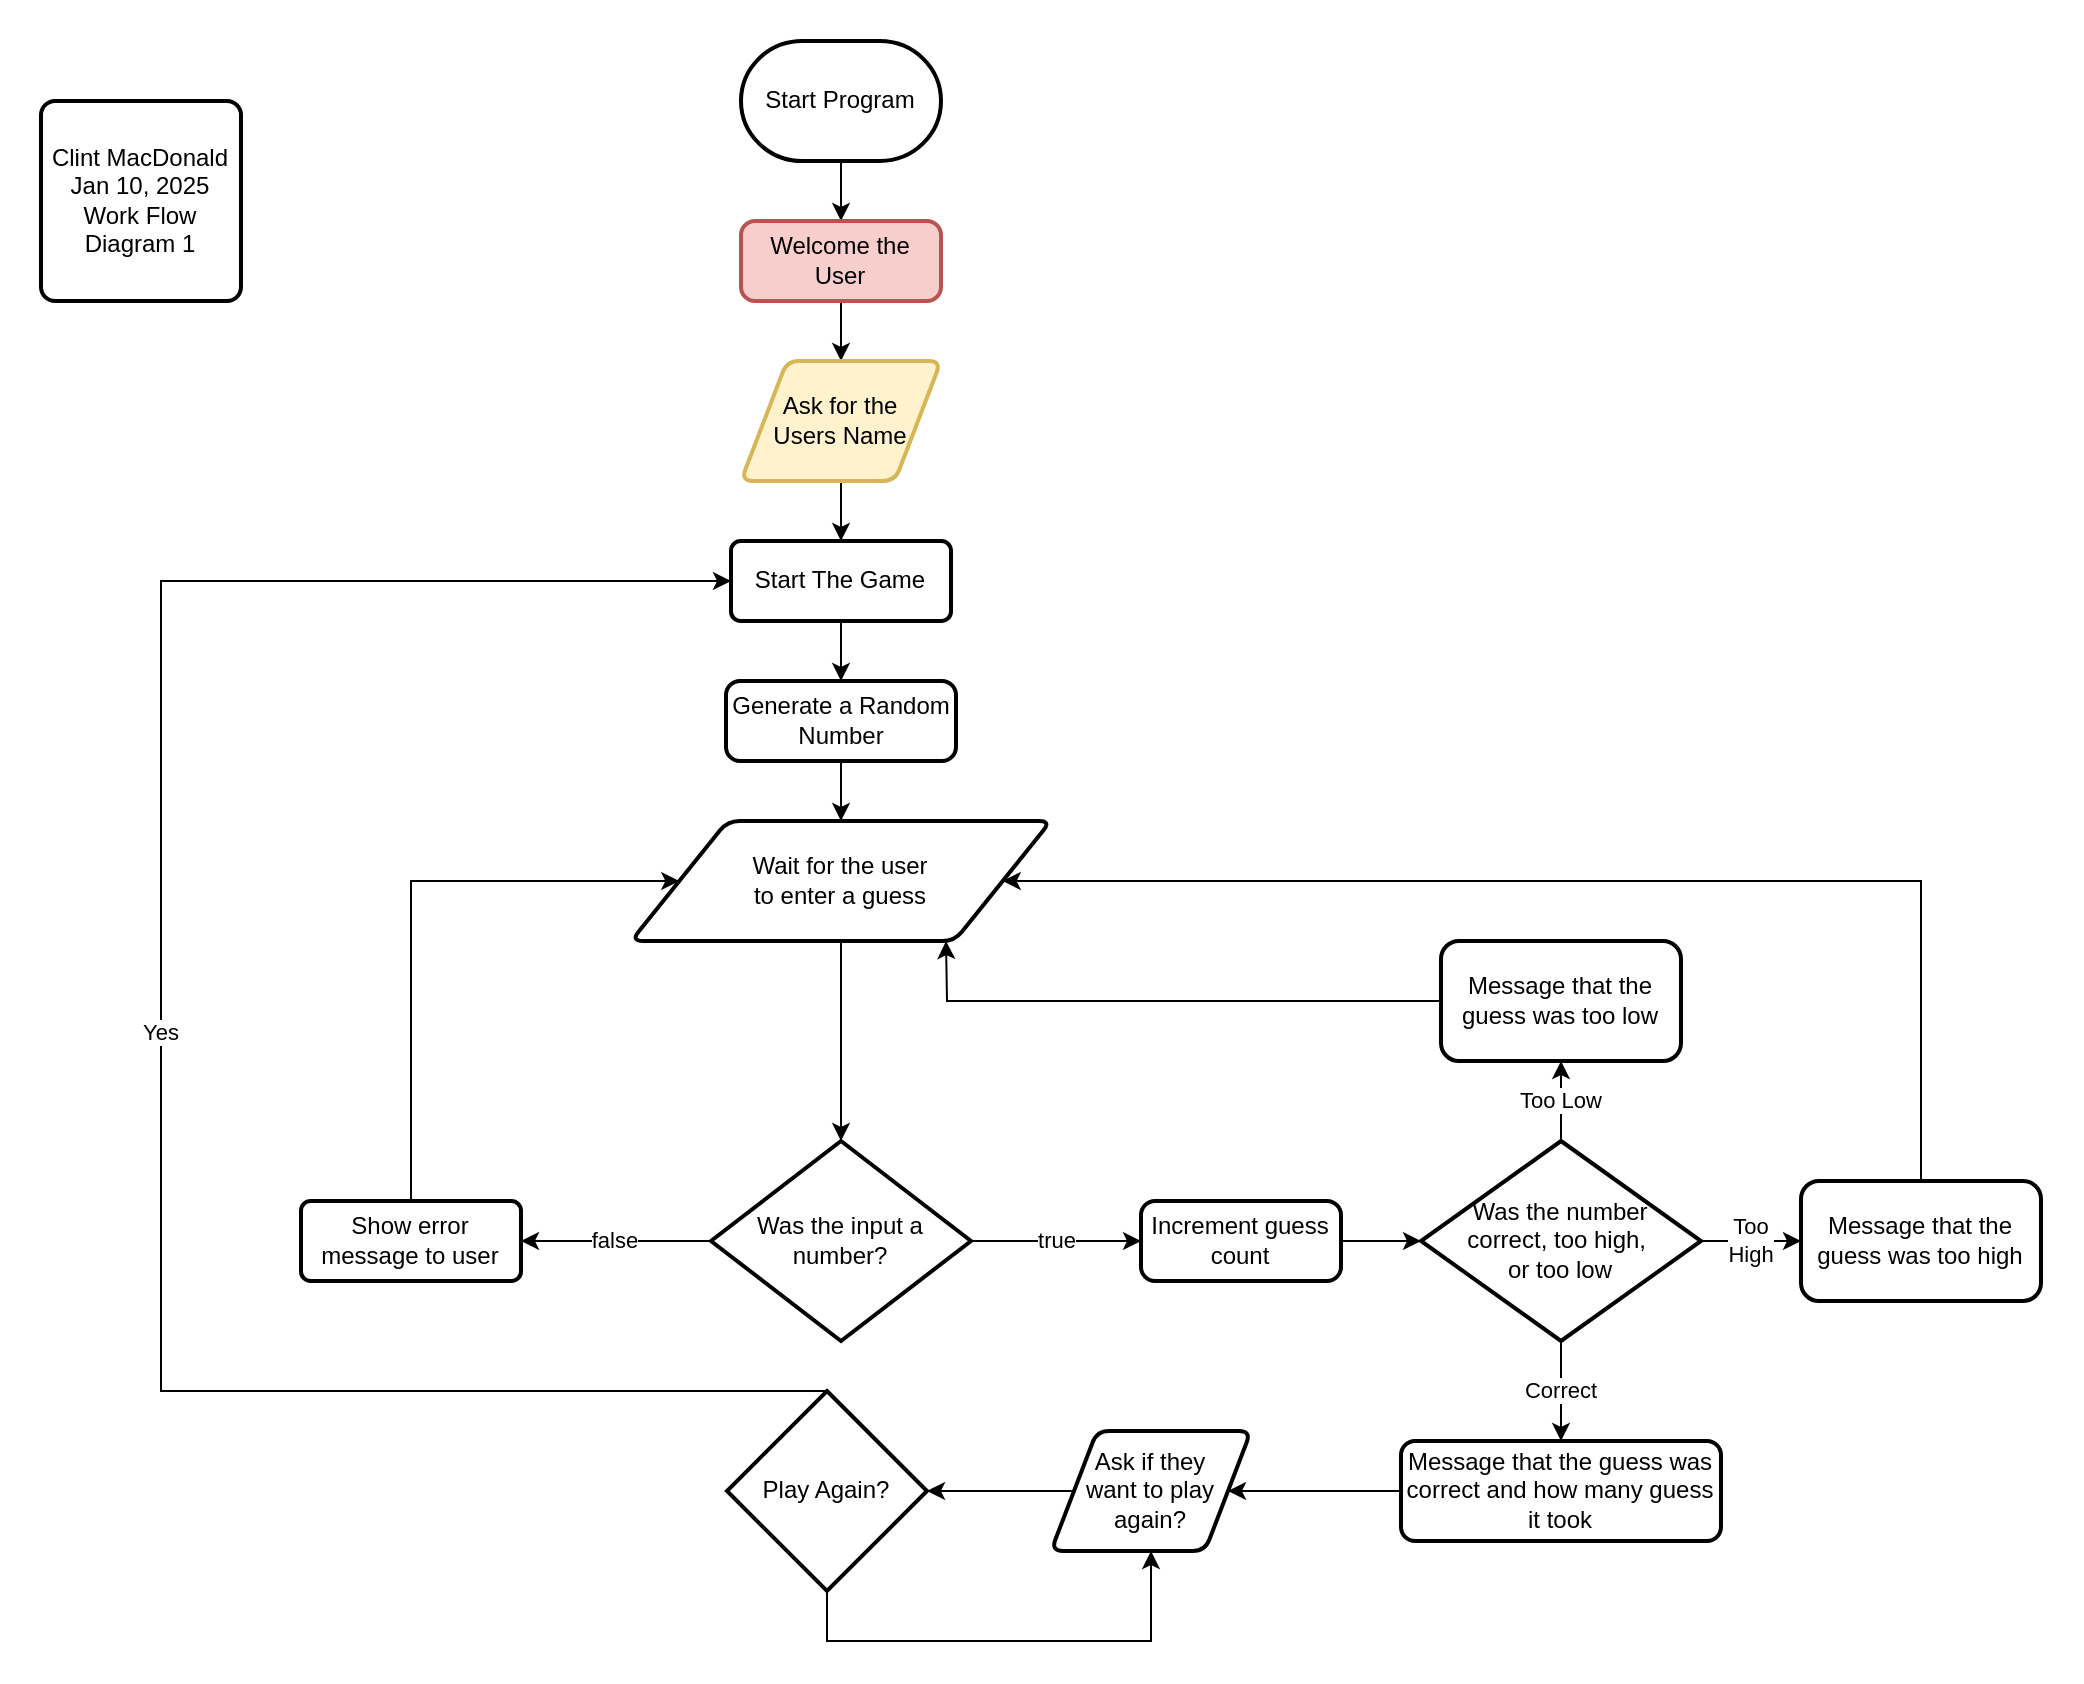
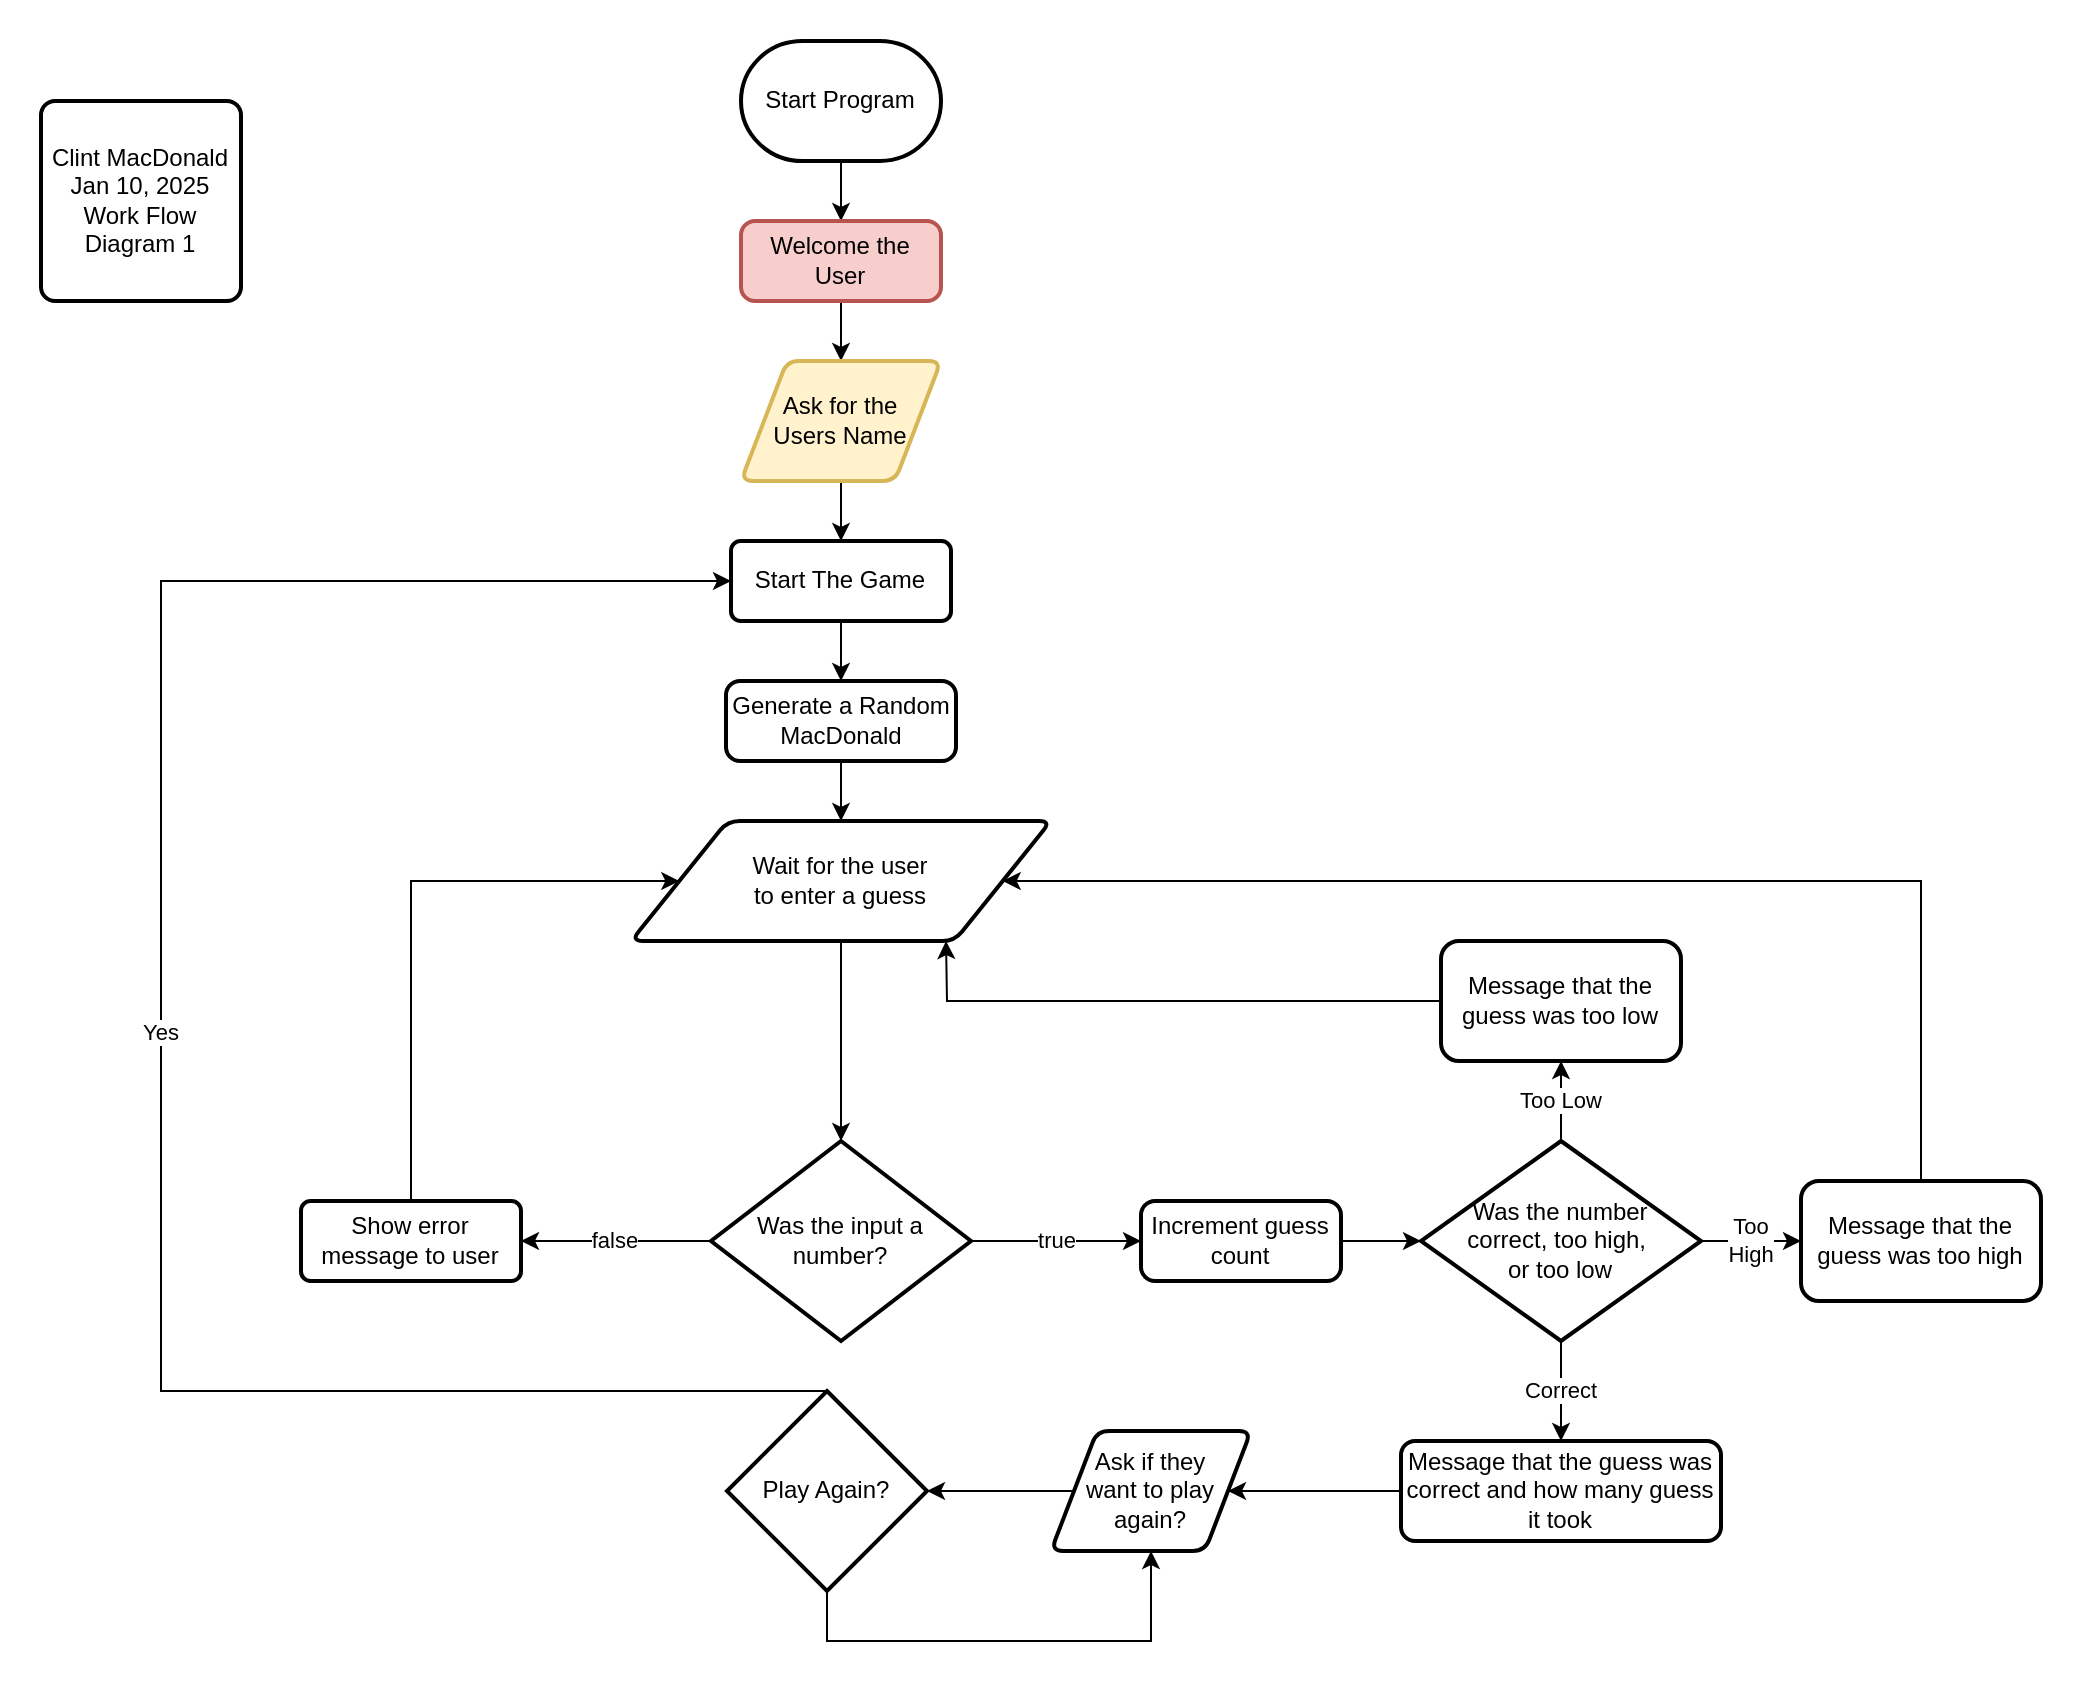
node "Generate a Random Number": label "Generate a Random Number" -> "Generate a Random MacDonald"
